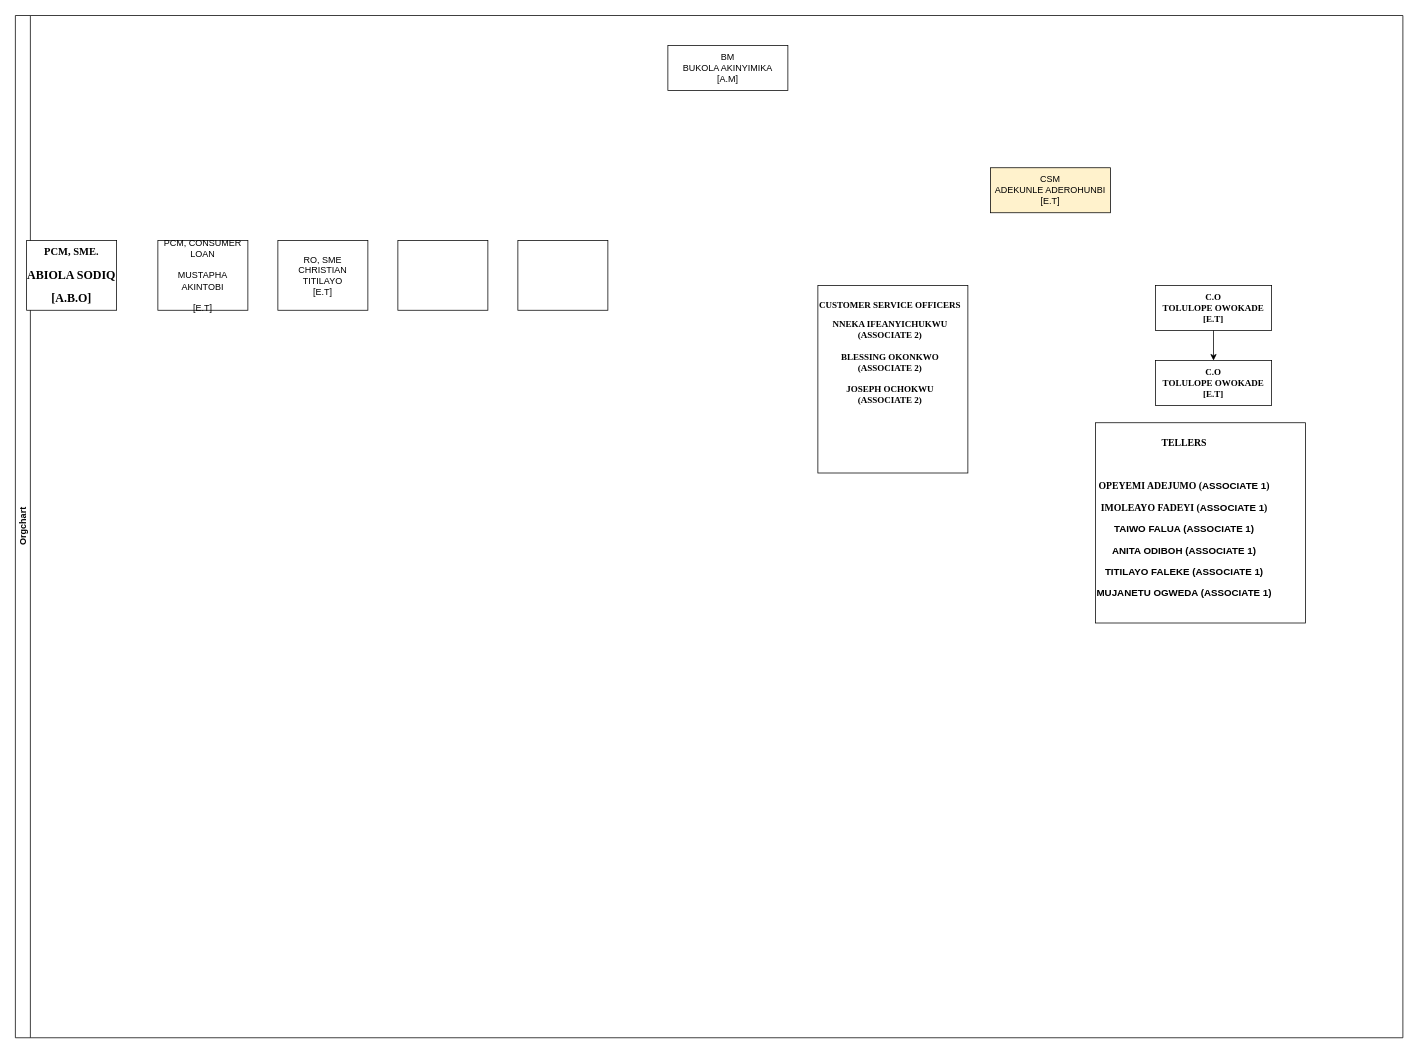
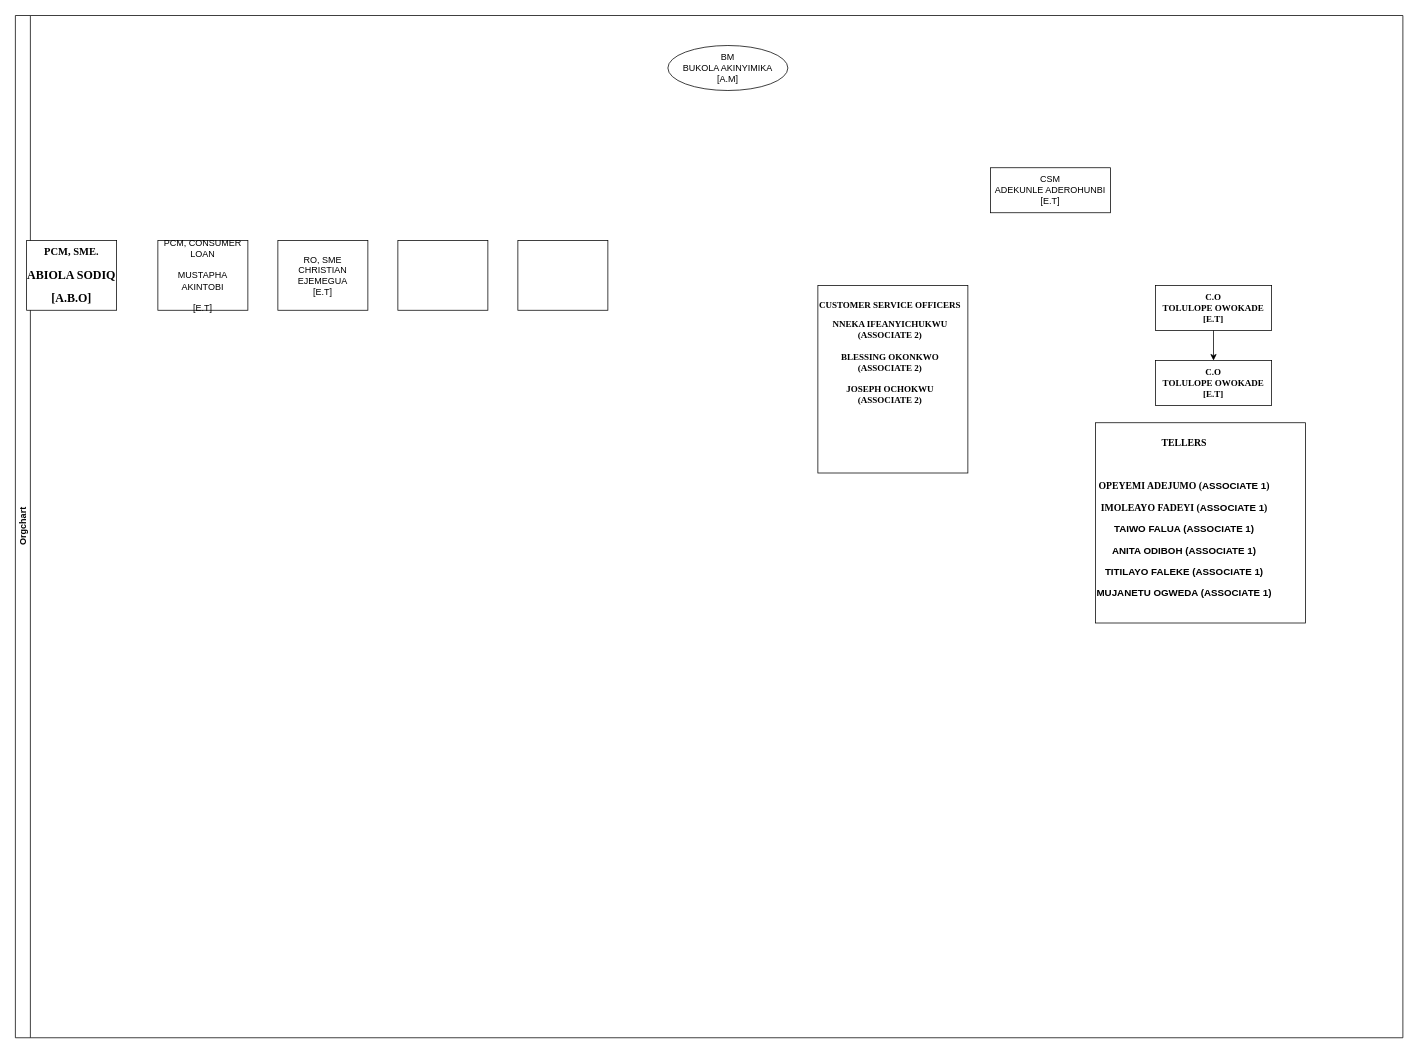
node "BM BUKOLA AKINYIMIKA [A.M]": shape rectangle -> ellipse
node "CSM ADEKUNLE ADEROHUNBI [E.T]": fillcolor #fff2cc -> #ffffff
node "RO, SME CHRISTIAN TITILAYO [E.T]": label "RO, SME CHRISTIAN TITILAYO [E.T]" -> "RO, SME CHRISTIAN EJEMEGUA [E.T]"
